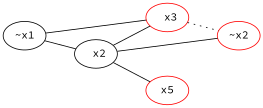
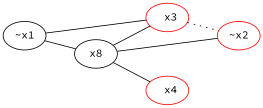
node "x2": label "x2" -> "x8"
node "x5": label "x5" -> "x4"
